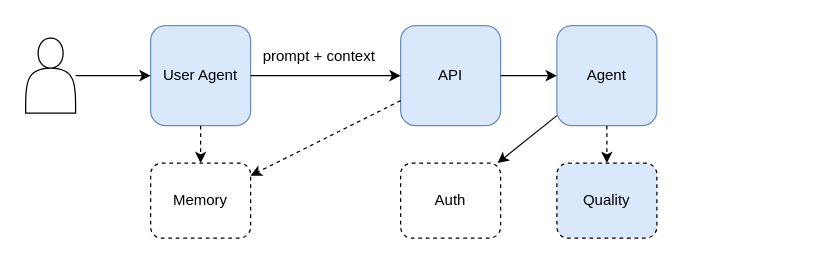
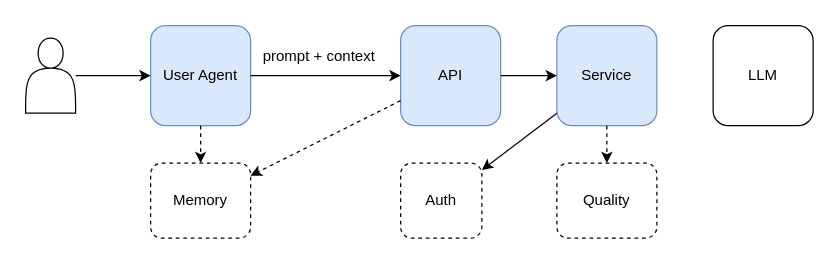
node "Agent": label "Agent" -> "Service"
node "LLM": added
node "Auth": size 100x75 -> 81x75
node "Quality": fillcolor #dae8fc -> #ffffff
